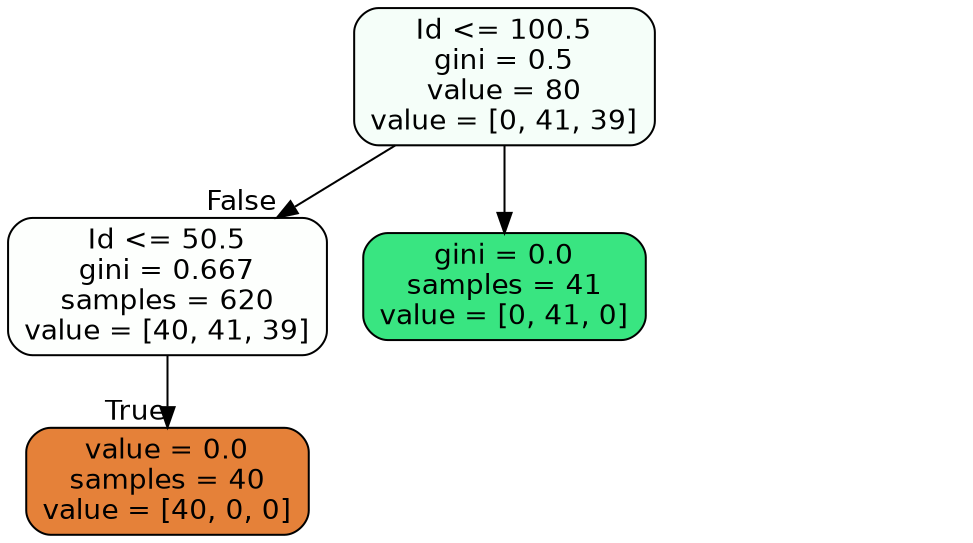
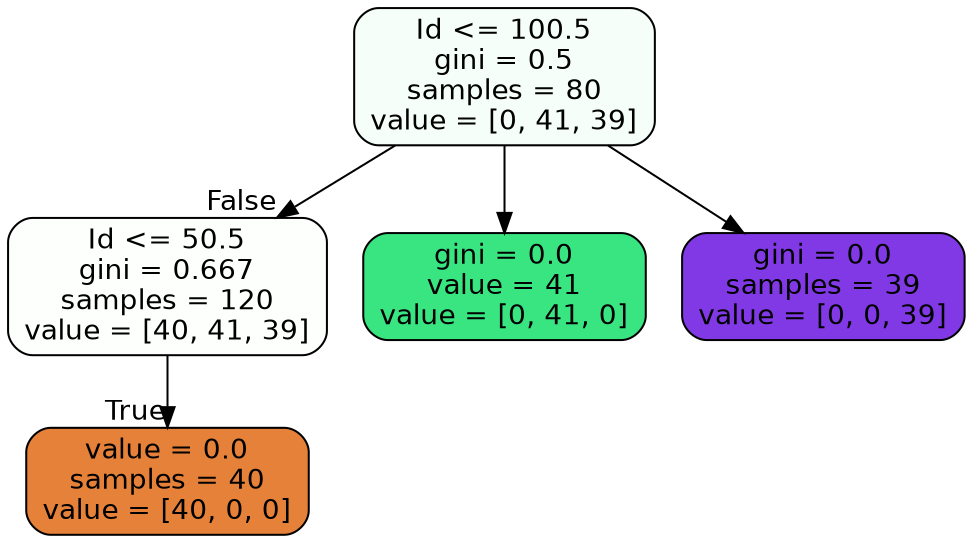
node "Id <= 100.5 gini = 0.5 value = 80 value = [0, 41, 39]": label "Id <= 100.5 gini = 0.5 value = 80 value = [0, 41, 39]" -> "Id <= 100.5 gini = 0.5 samples = 80 value = [0, 41, 39]"
node "Id <= 50.5 gini = 0.667 samples = 620 value = [40, 41, 39]": label "Id <= 50.5 gini = 0.667 samples = 620 value = [40, 41, 39]" -> "Id <= 50.5 gini = 0.667 samples = 120 value = [40, 41, 39]"
node "gini = 0.0 samples = 41 value = [0, 41, 0]": label "gini = 0.0 samples = 41 value = [0, 41, 0]" -> "gini = 0.0 value = 41 value = [0, 41, 0]"
node "gini = 0.0 samples = 39 value = [0, 0, 39]": added
